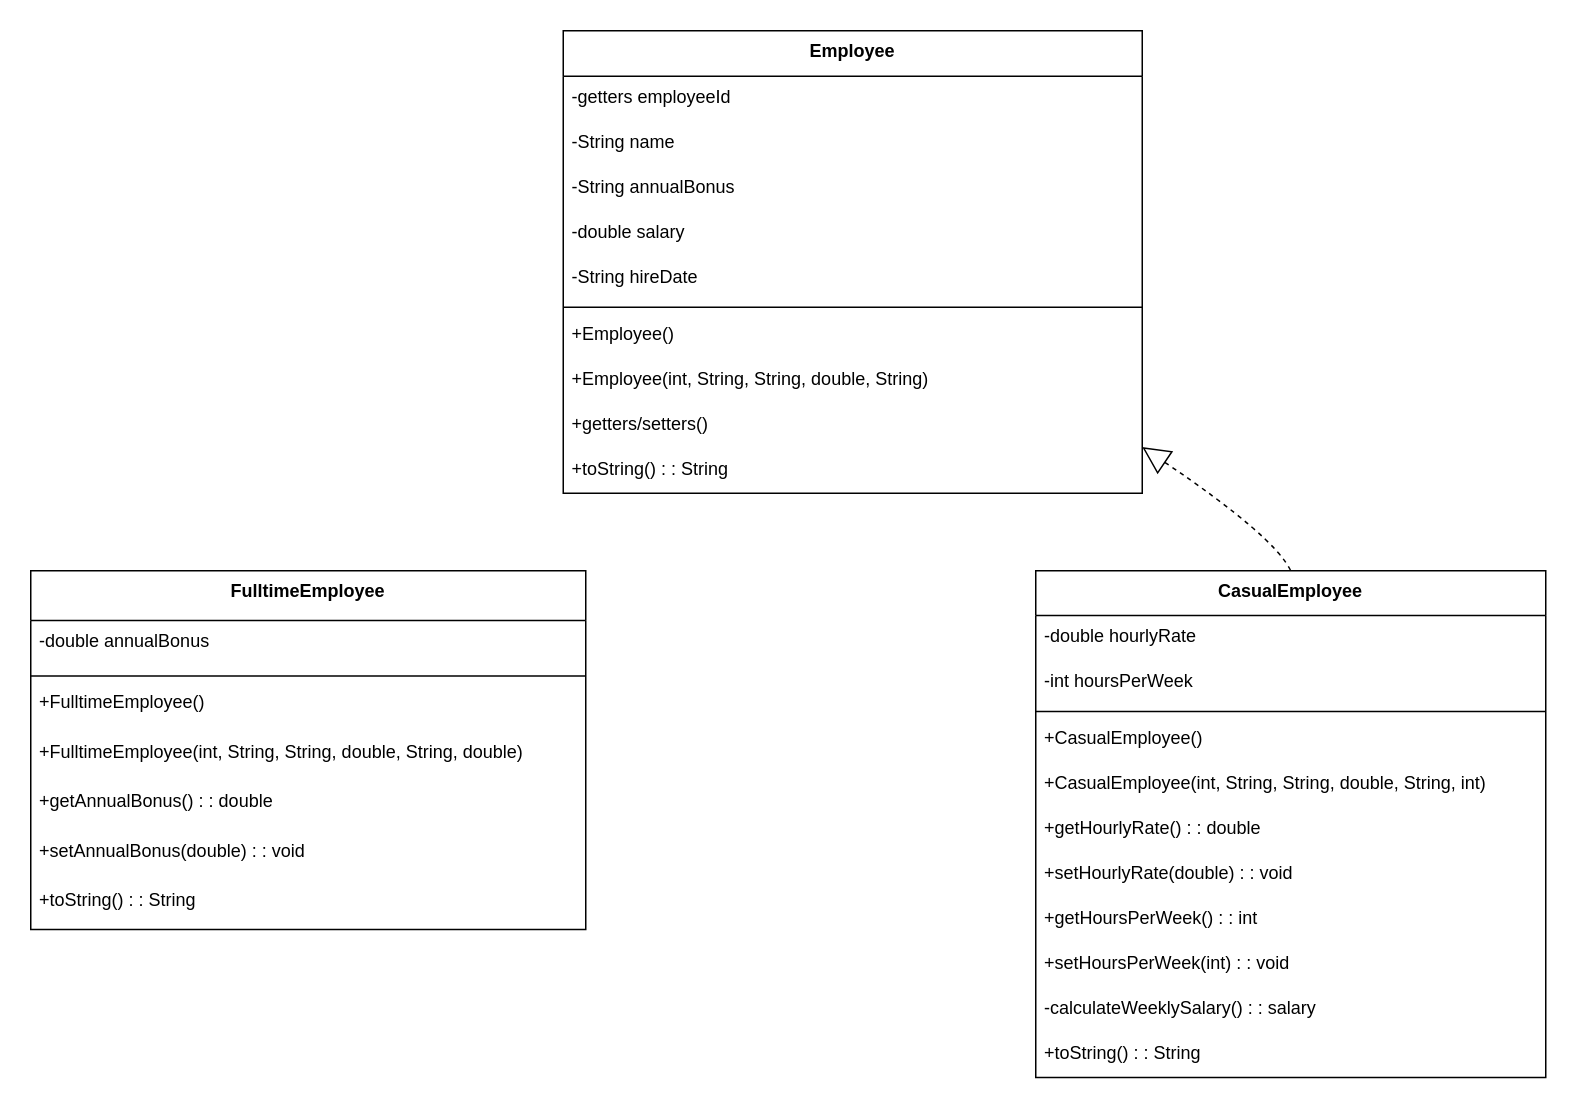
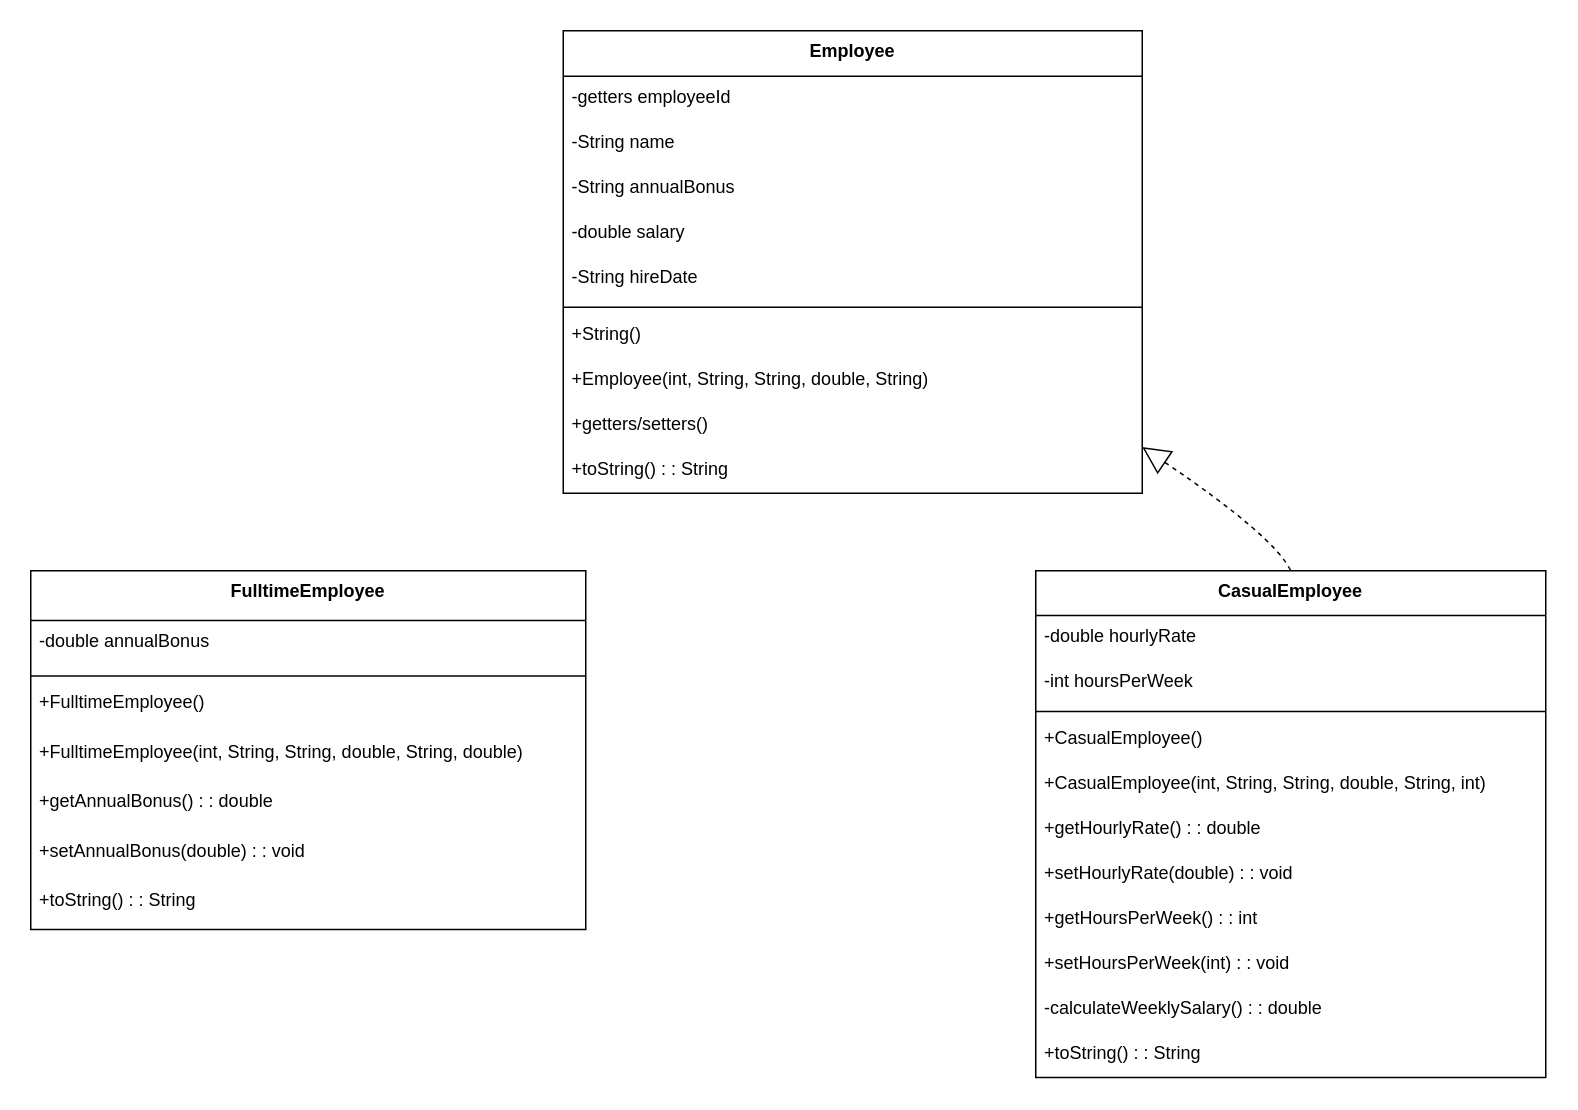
node "+Employee()": label "+Employee()" -> "+String()"
node "-calculateWeeklySalary() : : salary": label "-calculateWeeklySalary() : : salary" -> "-calculateWeeklySalary() : : double"
